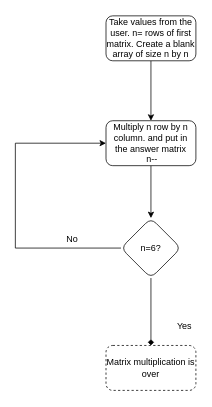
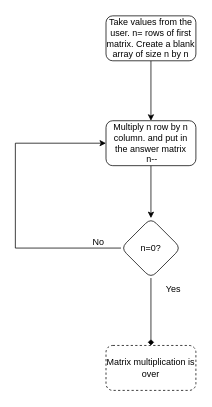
node "No": moved (72, 239) -> (99, 243)
node "n=6?": label "n=6?" -> "n=0?"
node "Yes": moved (185, 327) -> (174, 289)
